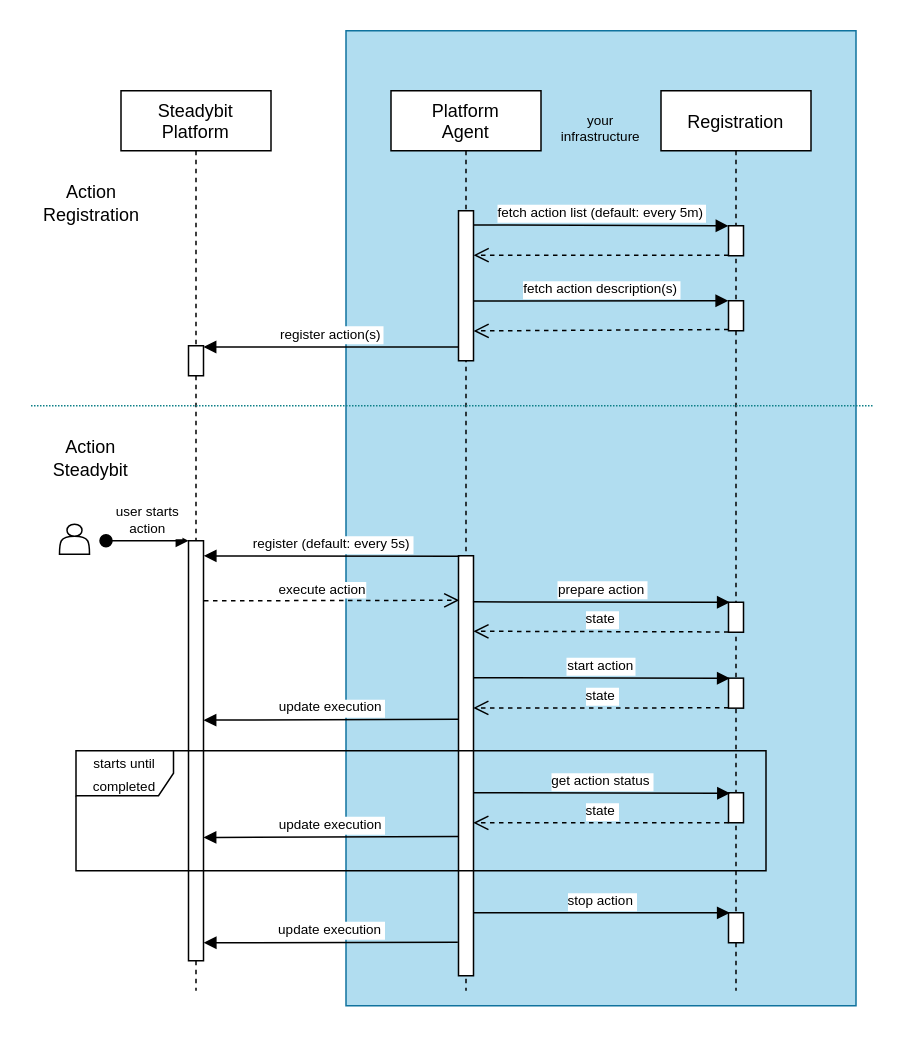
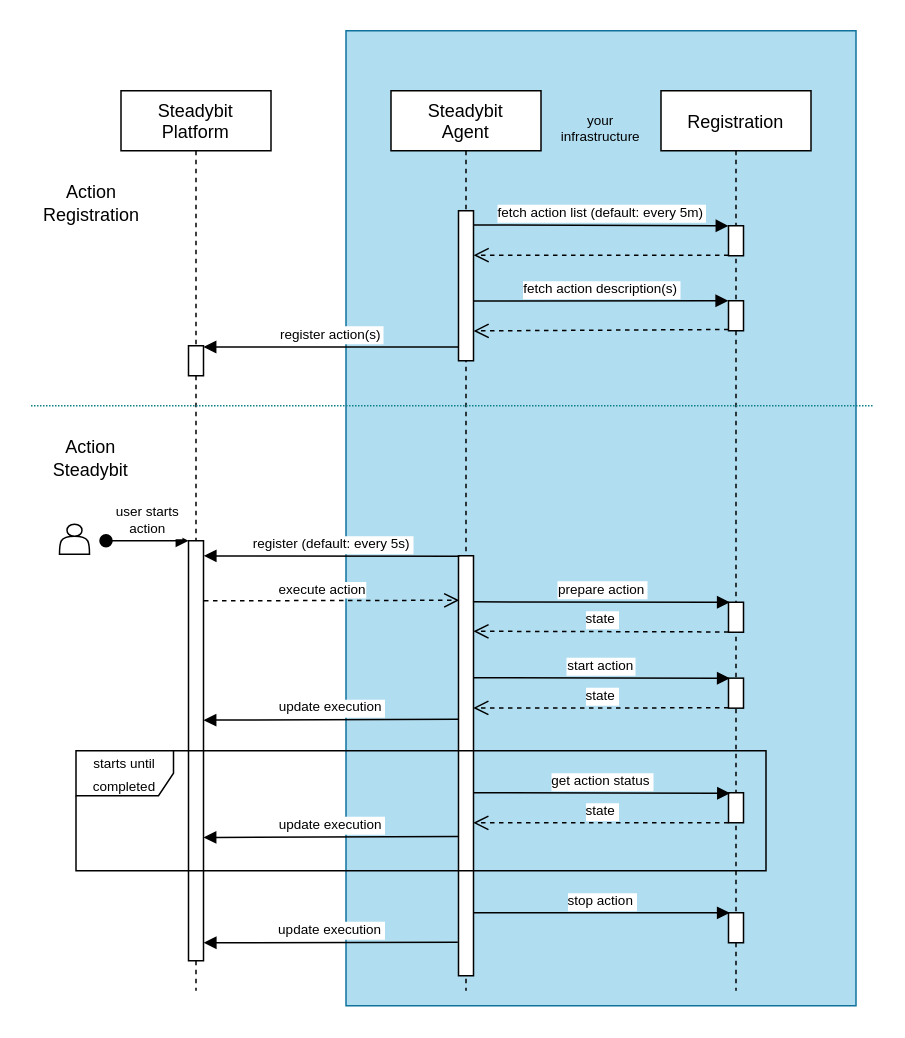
node "Platform Agent": label "Platform Agent" -> "Steadybit Agent"
